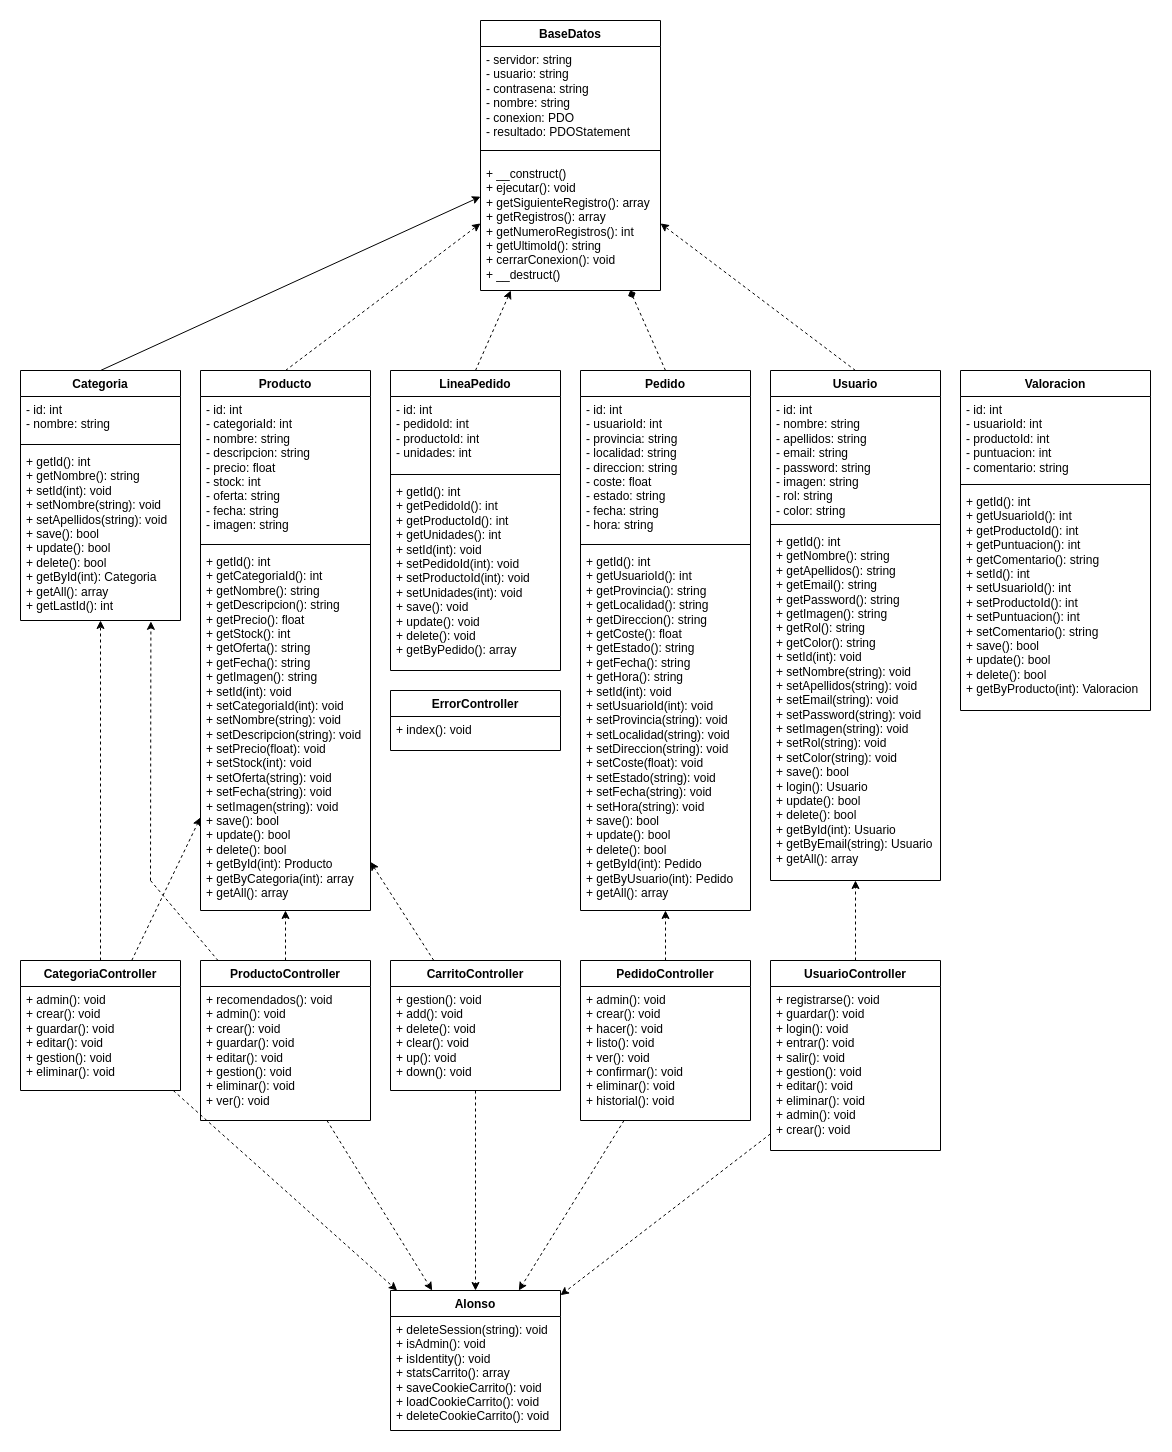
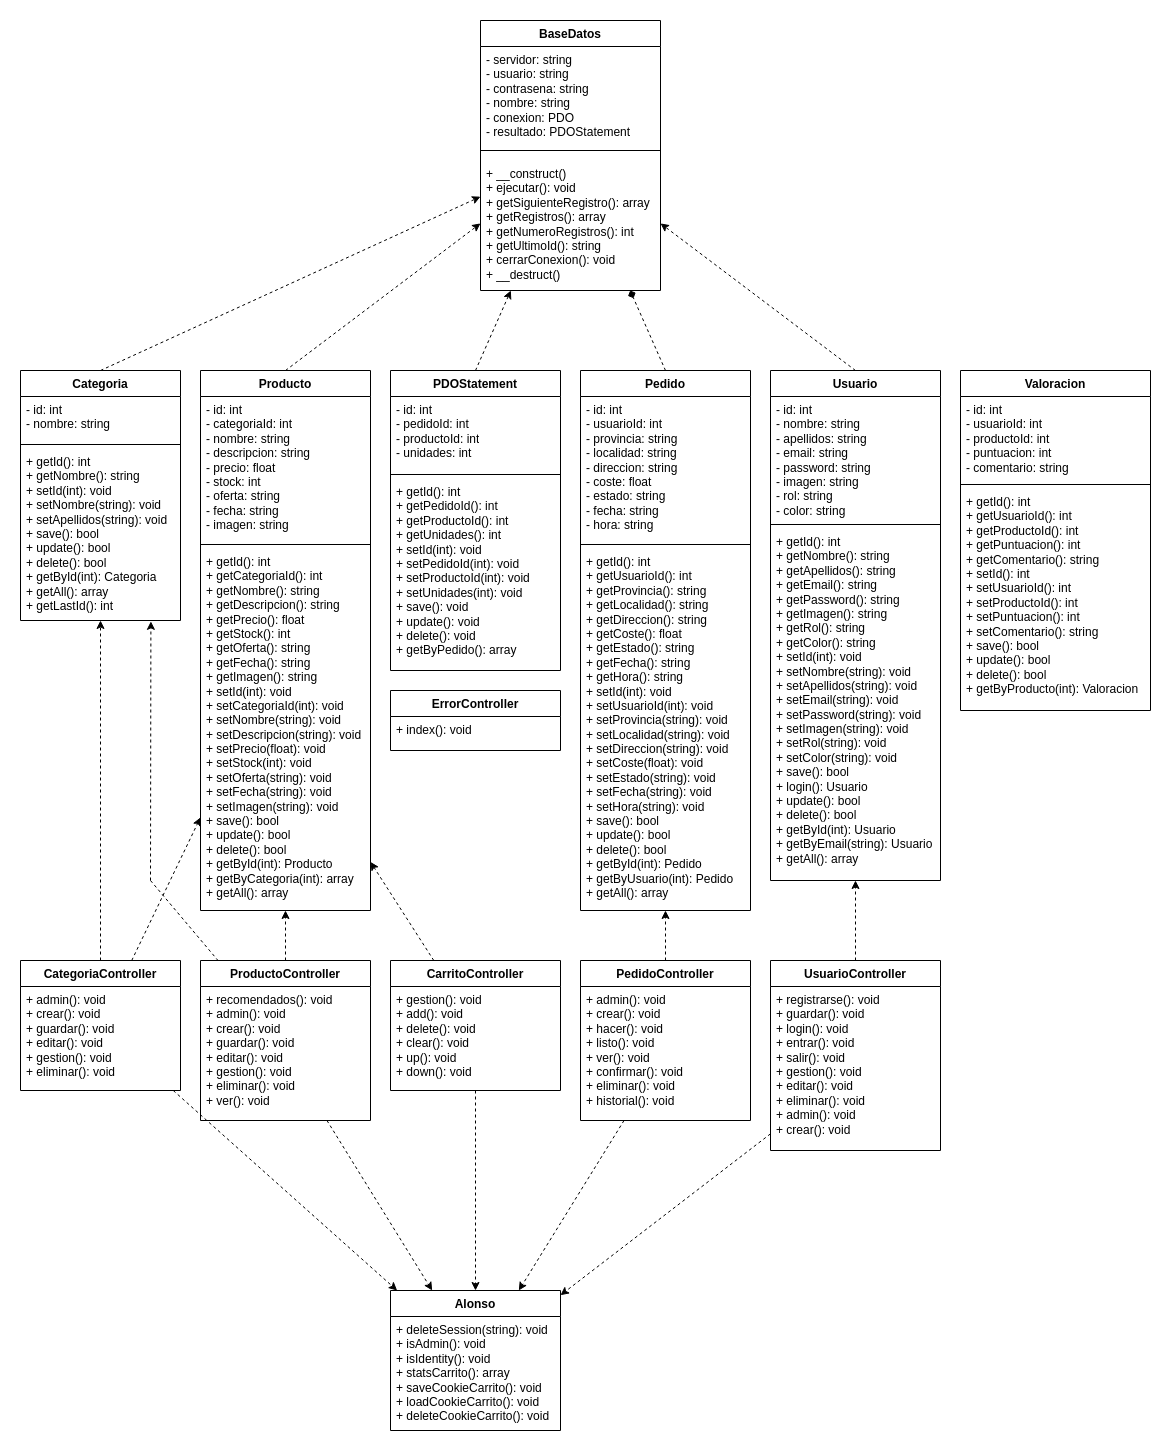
edge "Categoria" -> "BaseDatos": style solid -> dashed
node "LineaPedido": label "LineaPedido" -> "PDOStatement"
